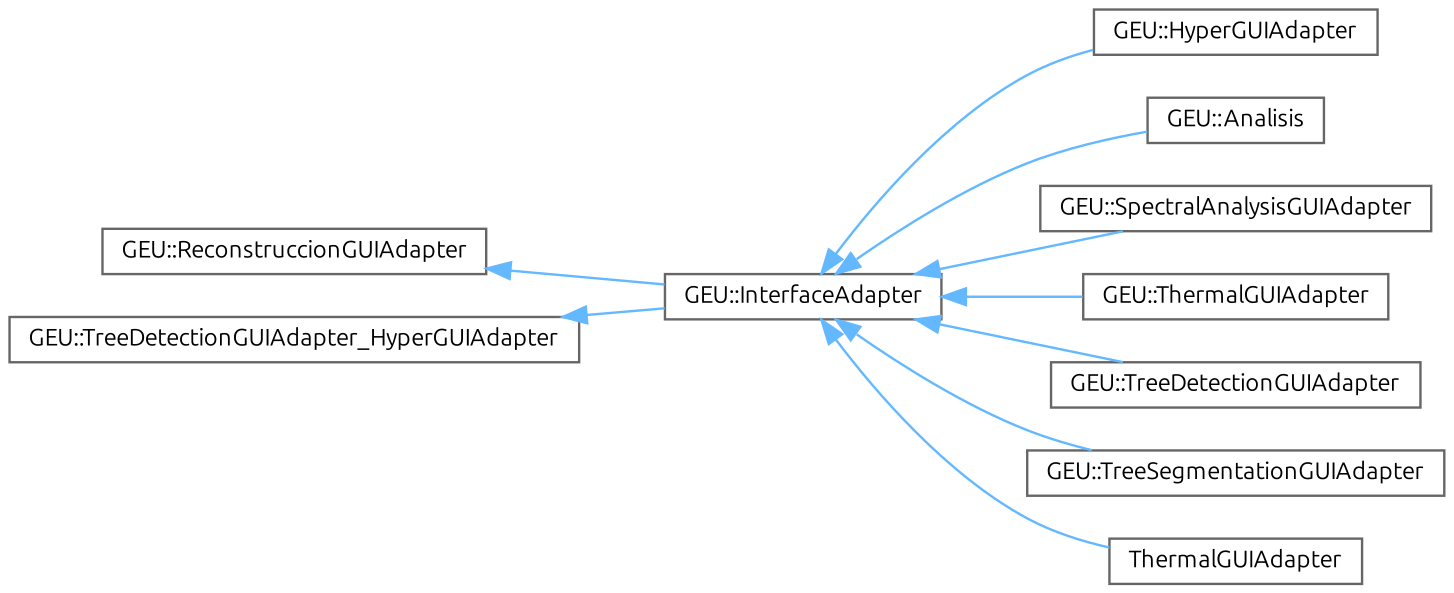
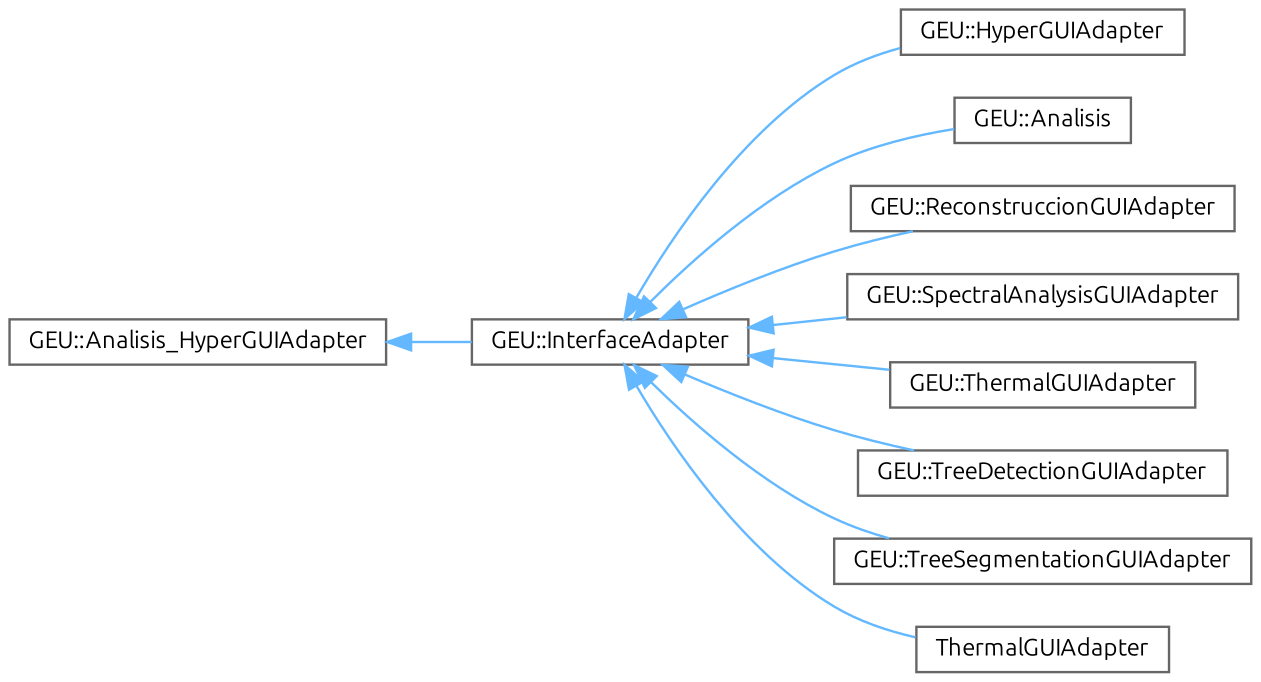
edge "GEU::InterfaceAdapter" -> "GEU::ReconstruccionGUIAdapter": reversed
node "GEU::TreeDetectionGUIAdapter_HyperGUIAdapter": label "GEU::TreeDetectionGUIAdapter_HyperGUIAdapter" -> "GEU::Analisis_HyperGUIAdapter"
